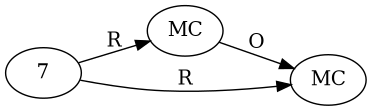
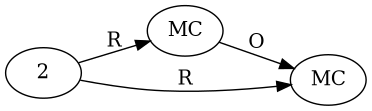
node "7": label "7" -> "2"
